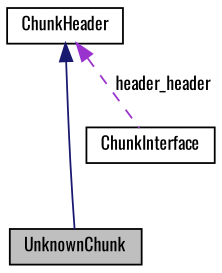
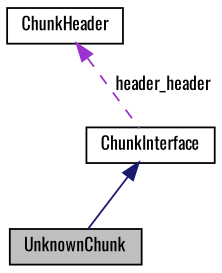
edge "UnknownChunk" -> "ChunkHeader": now "UnknownChunk" -> "ChunkInterface"
